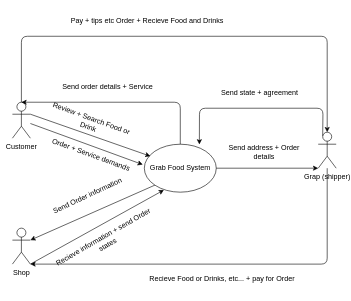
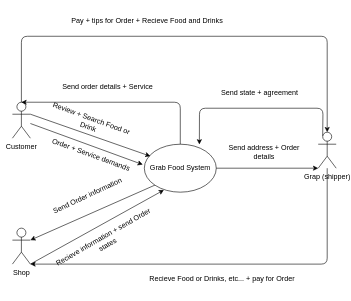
node "Pay + tips etc Order + Recieve Food and Drinks": label "Pay + tips etc Order + Recieve Food and Drinks" -> "Pay + tips for Order + Recieve Food and Drinks"
